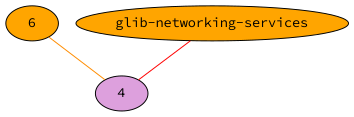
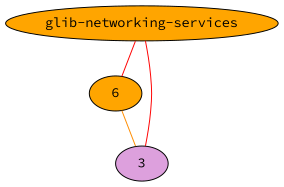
edge "glib-networking-services" -- "6": added
node "4": label "4" -> "3"
